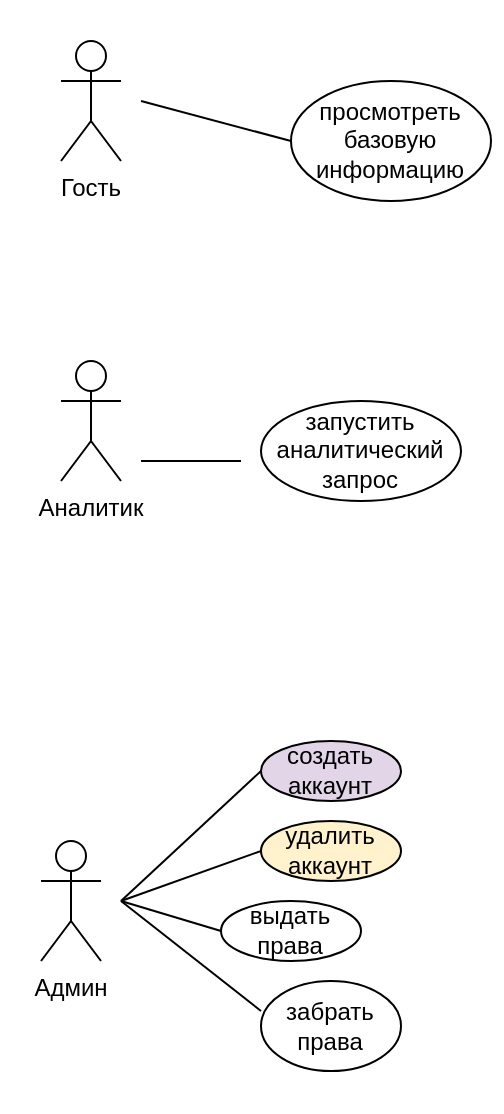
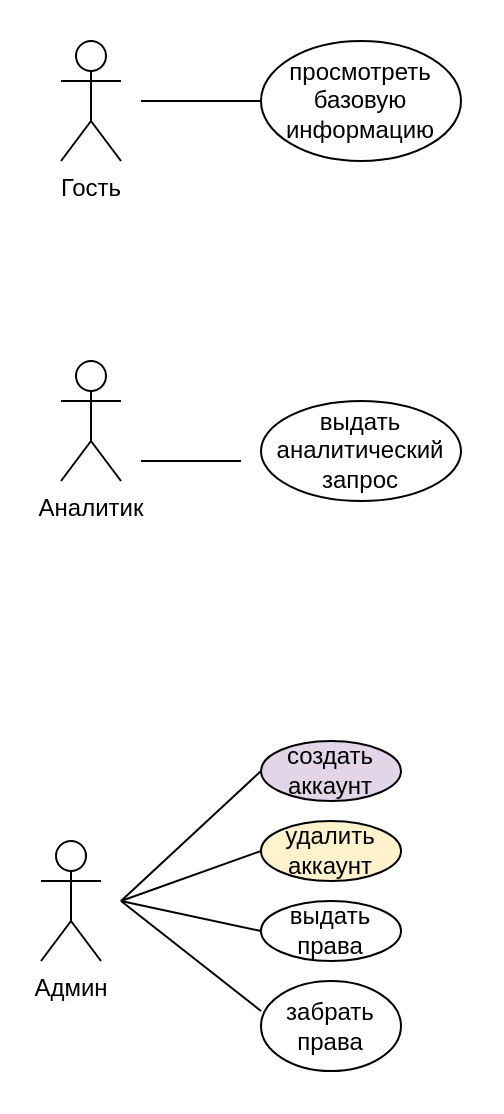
node "просмотреть базовую информацию": moved (391, 141) -> (361, 101)
node "запустить аналитический запрос": label "запустить аналитический запрос" -> "выдать аналитический запрос"
node "выдать права": moved (291, 931) -> (331, 931)
